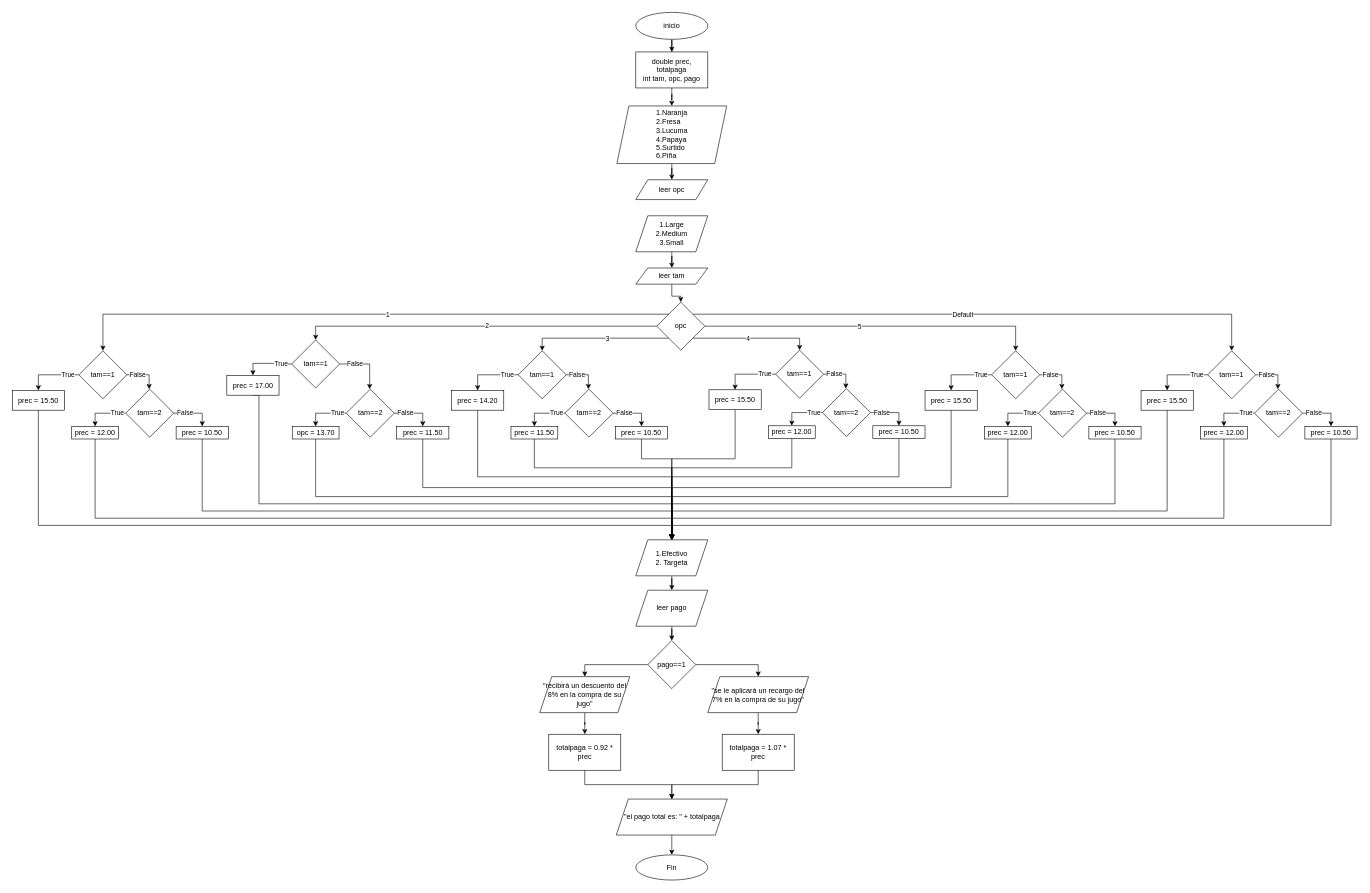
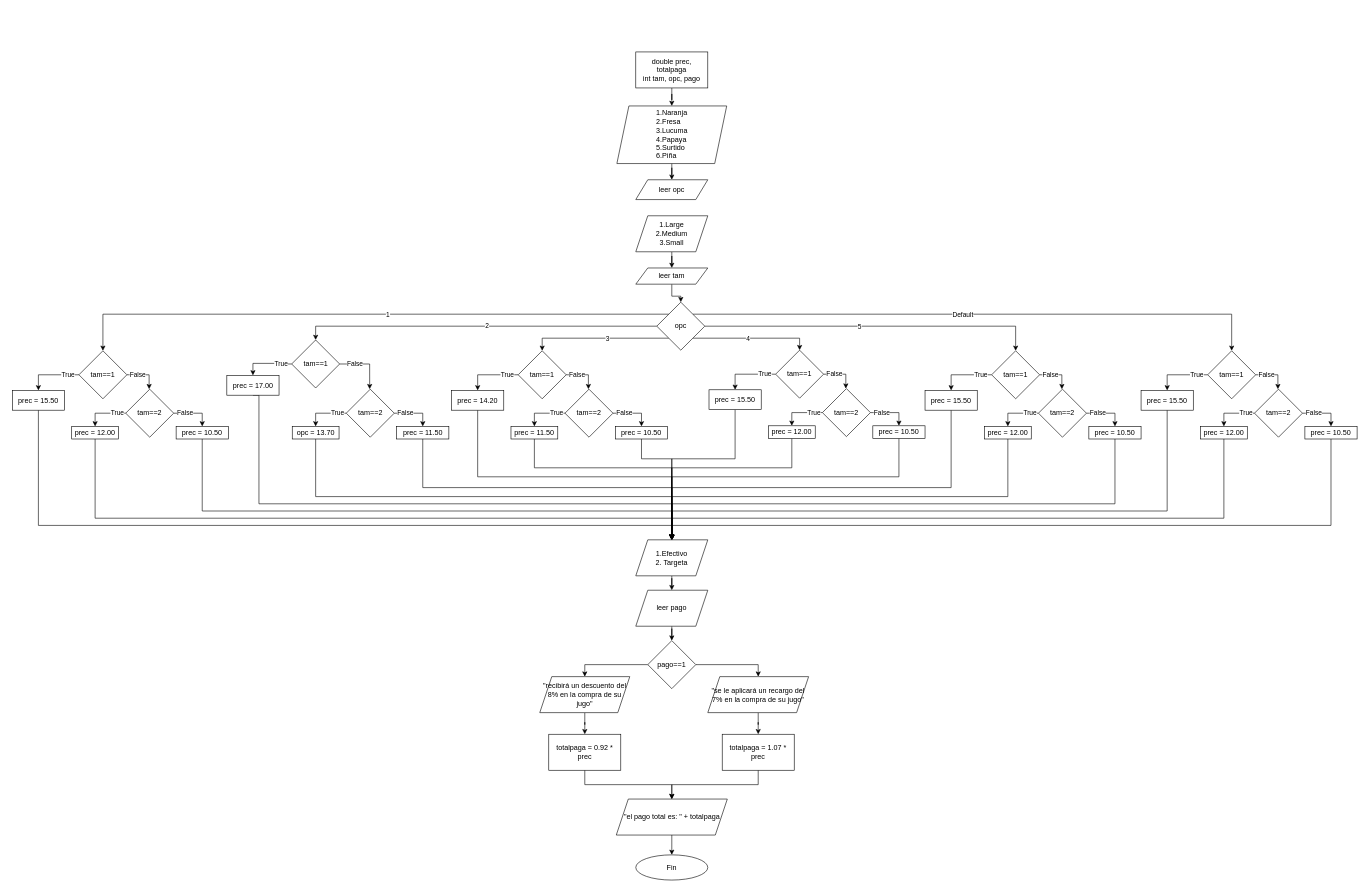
node "inicio": removed
edge "inicio" -> "double prec, totalpaga int tam, opc, pago": removed
